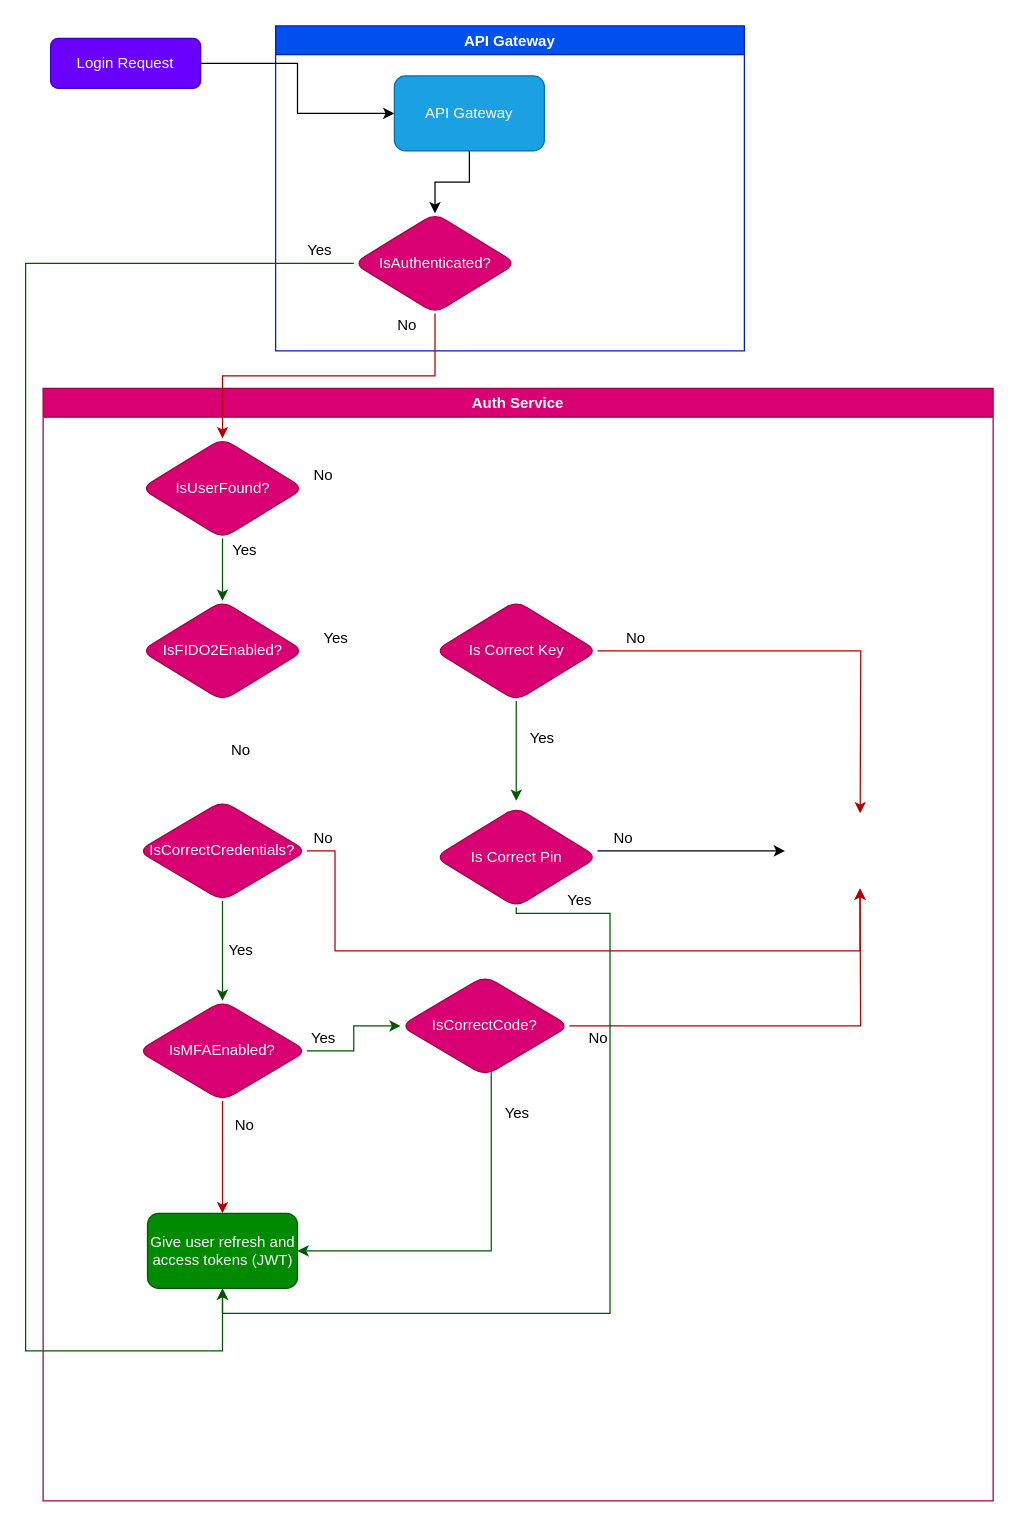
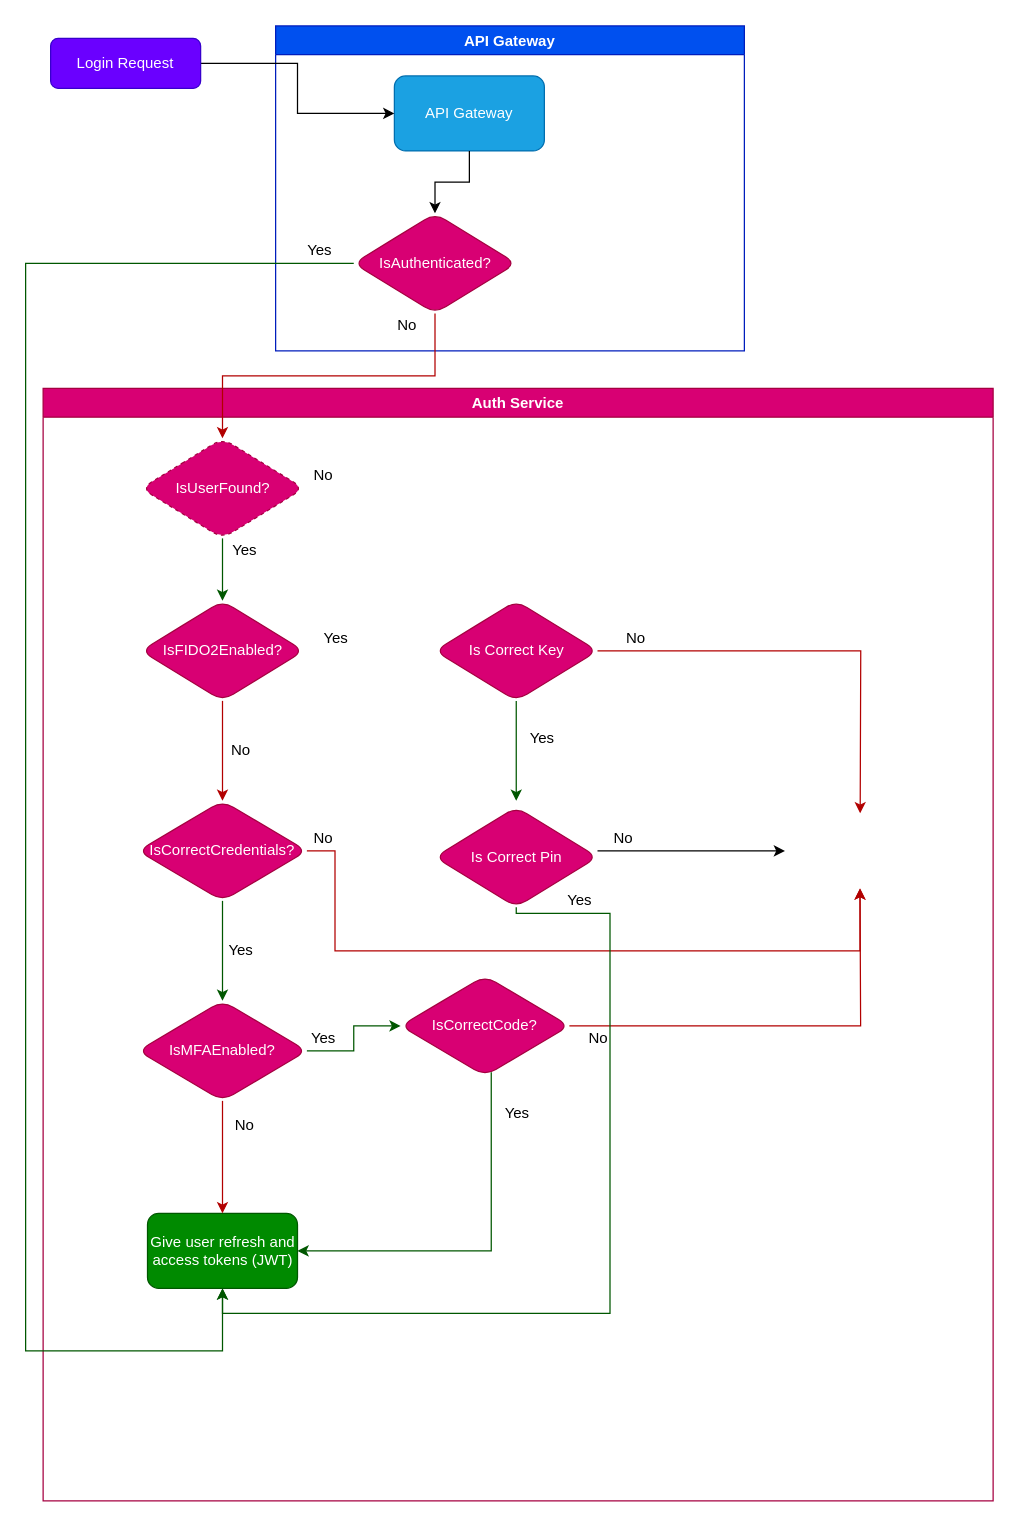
node "IsUserFound?": style solid -> dashed
edge "IsFIDO2Enabled?" -> "IsCorrectCredentials?": added
